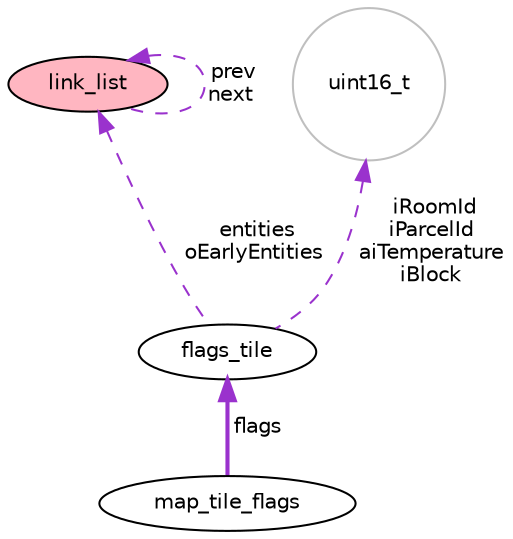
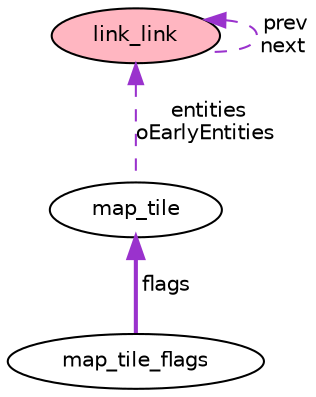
node "link_list": label "link_list" -> "link_link"
node "uint16_t": removed
node "flags_tile": label "flags_tile" -> "map_tile"
